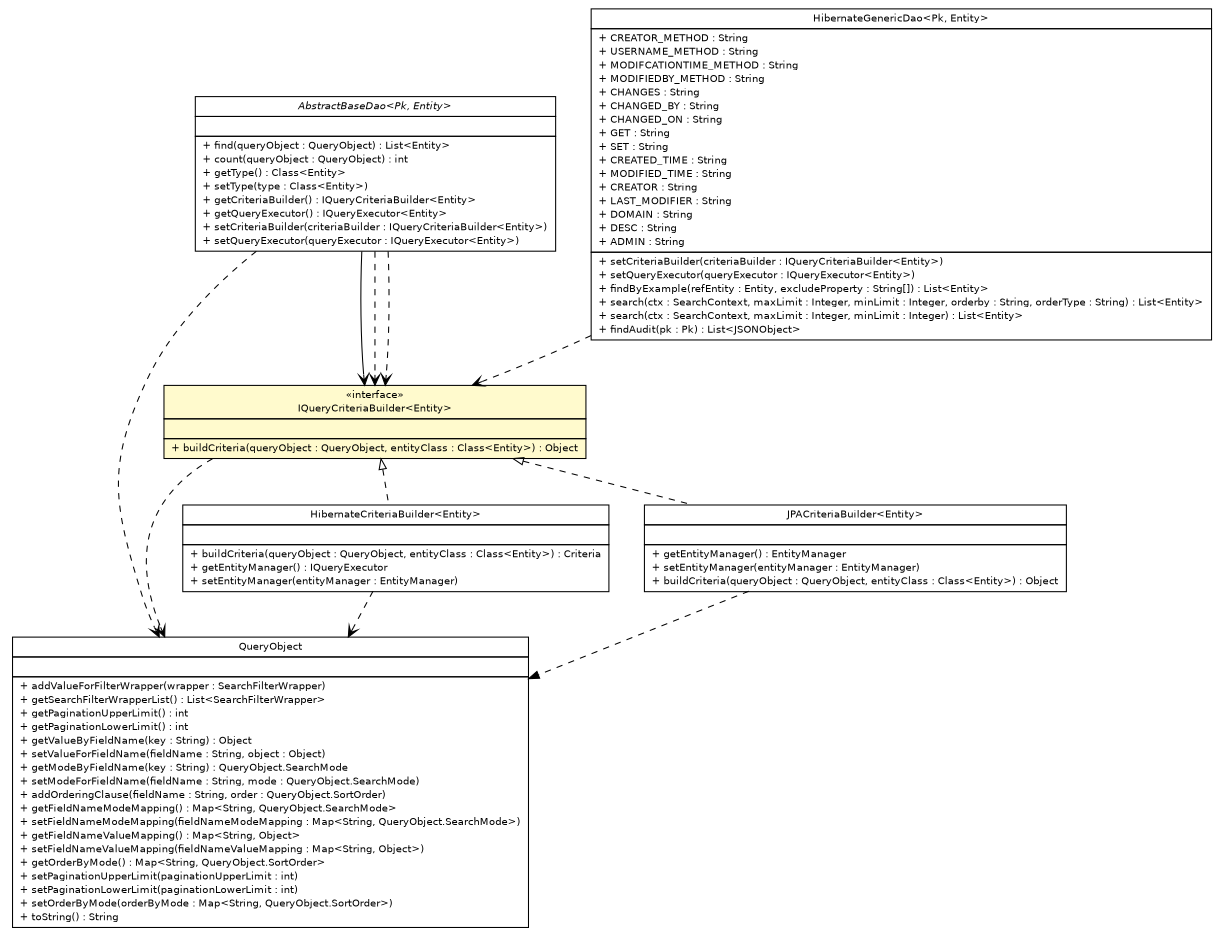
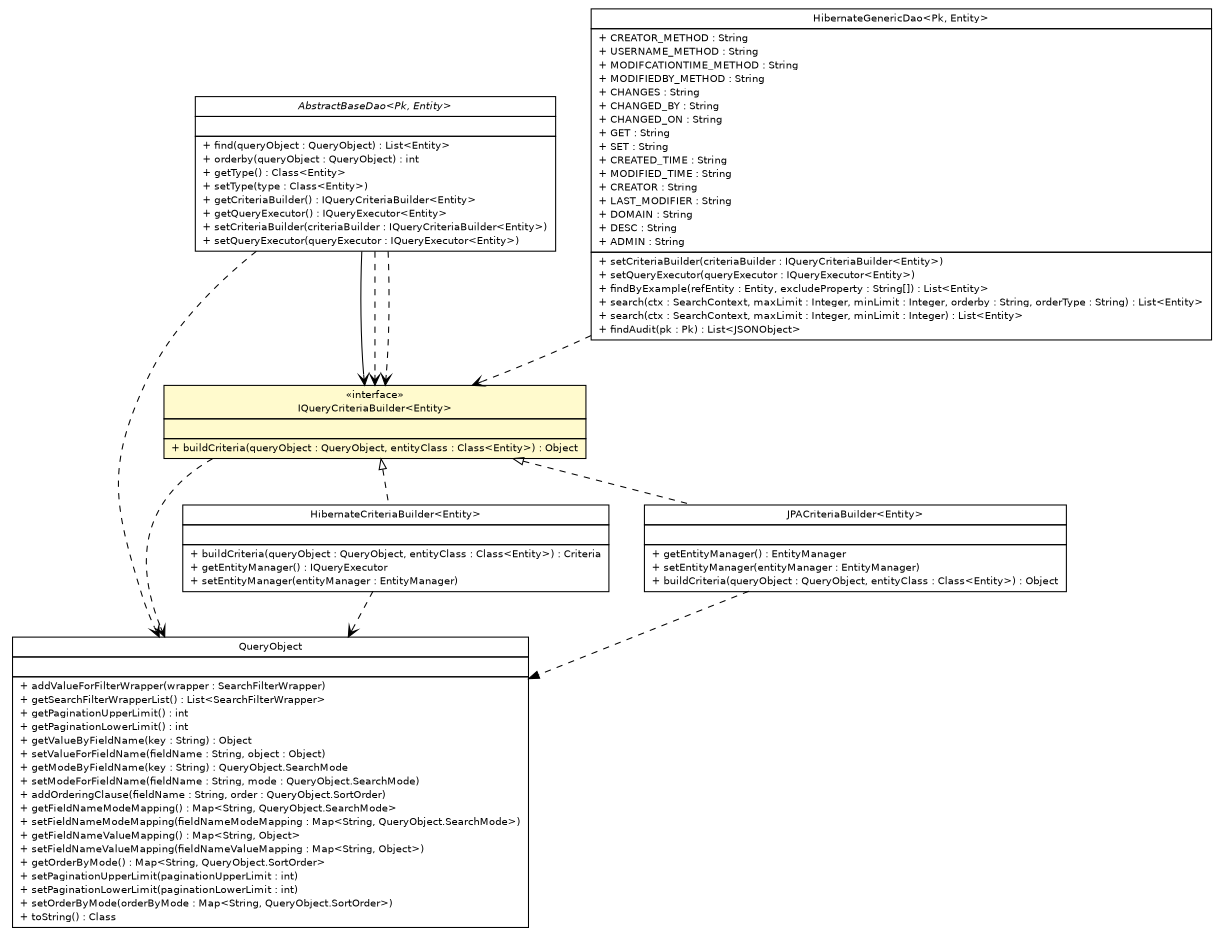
node "AbstractBaseDao<Pk, Entity>": text "+ count(queryObject : QueryObject) : int" -> "+ orderby(queryObject : QueryObject) : int"
node "QueryObject": text "+ toString() : String" -> "+ toString() : Class"
